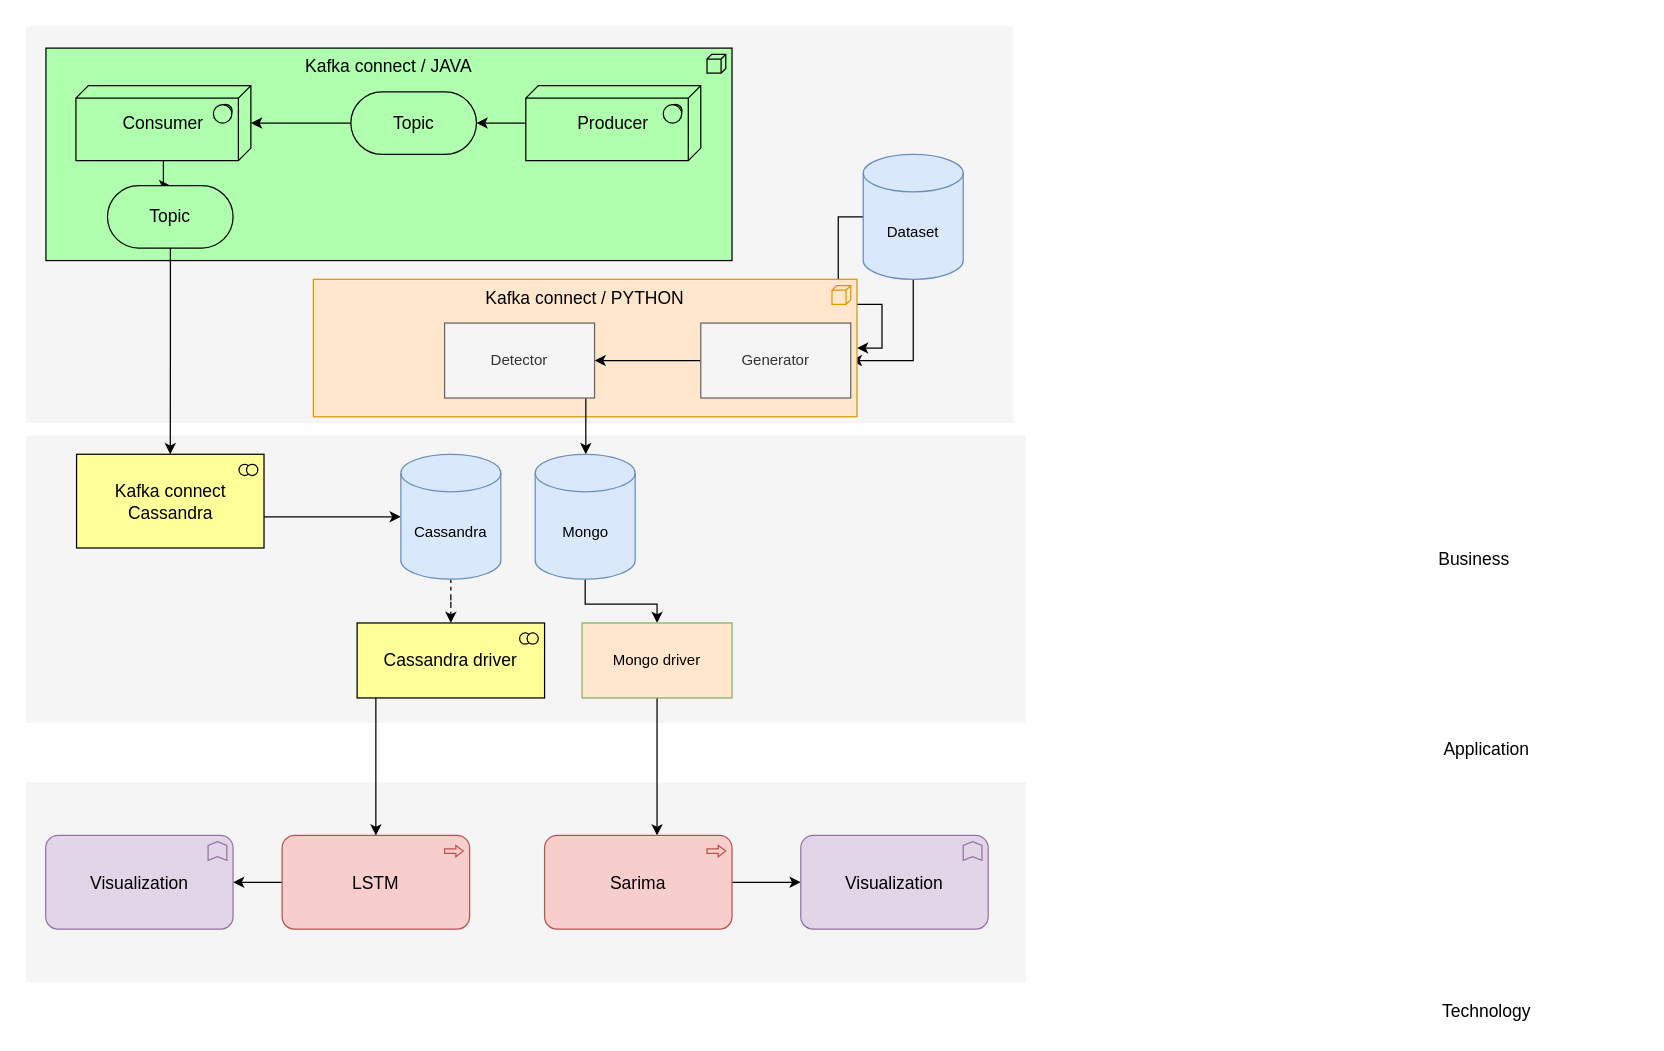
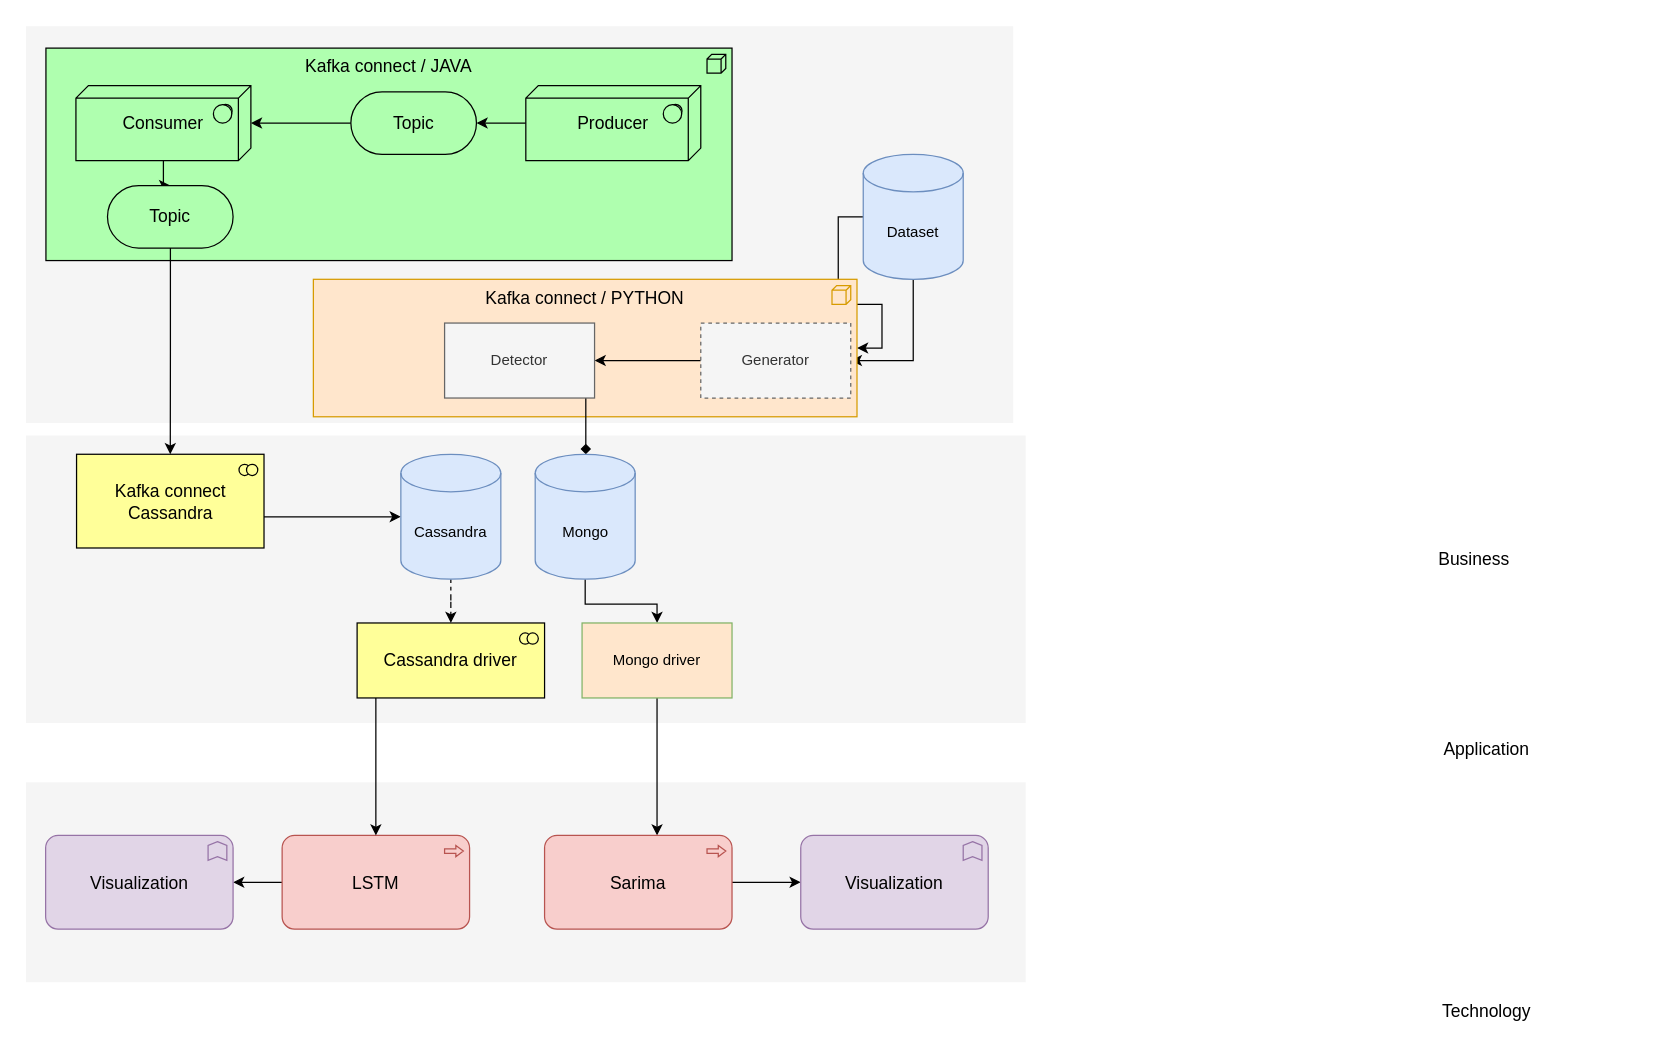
node "Generator": style solid -> dashed
edge "Detector" -> "Mongo": arrowhead classic -> diamond
